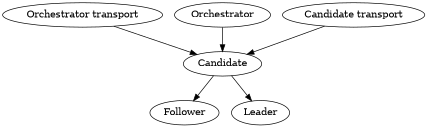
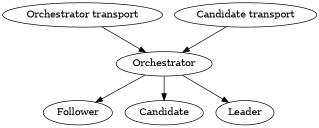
edge "Orchestrator transport" -> "Candidate": now "Orchestrator transport" -> "Orchestrator"
edge "Candidate transport" -> "Candidate": now "Candidate transport" -> "Orchestrator"
edge "Candidate" -> "Follower": now "Orchestrator" -> "Follower"
edge "Candidate" -> "Leader": now "Orchestrator" -> "Leader"
